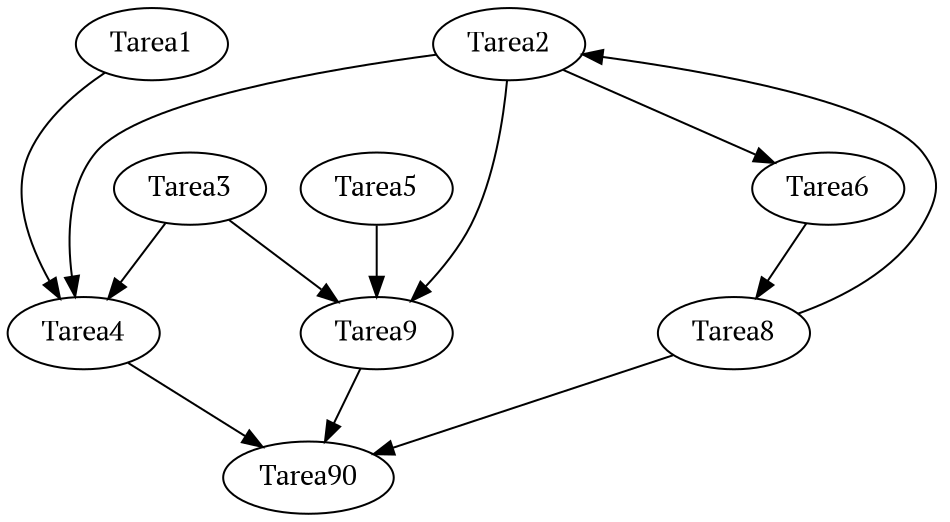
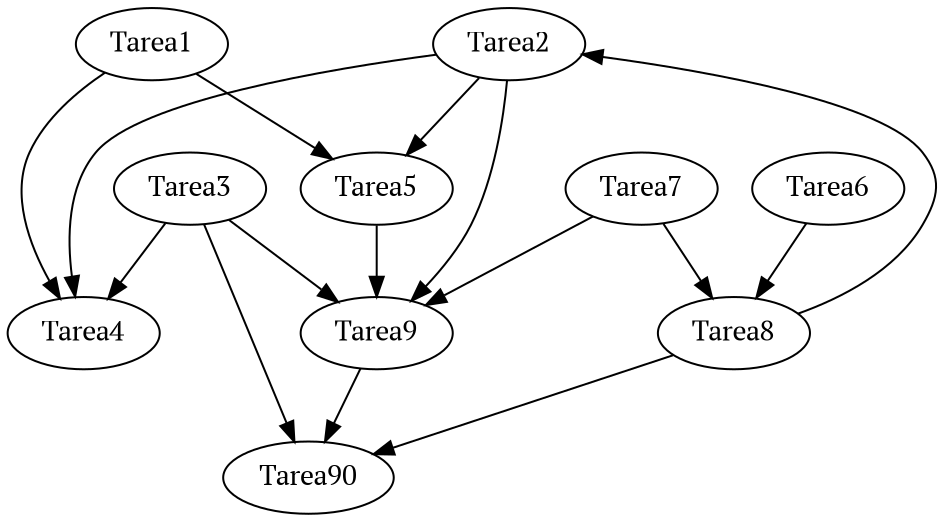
edge "Tarea1" -> "Tarea5": added
edge "Tarea2" -> "Tarea6": now "Tarea2" -> "Tarea5"
node "Tarea7": added
edge "Tarea4" -> "Tarea90": now "Tarea3" -> "Tarea90"
